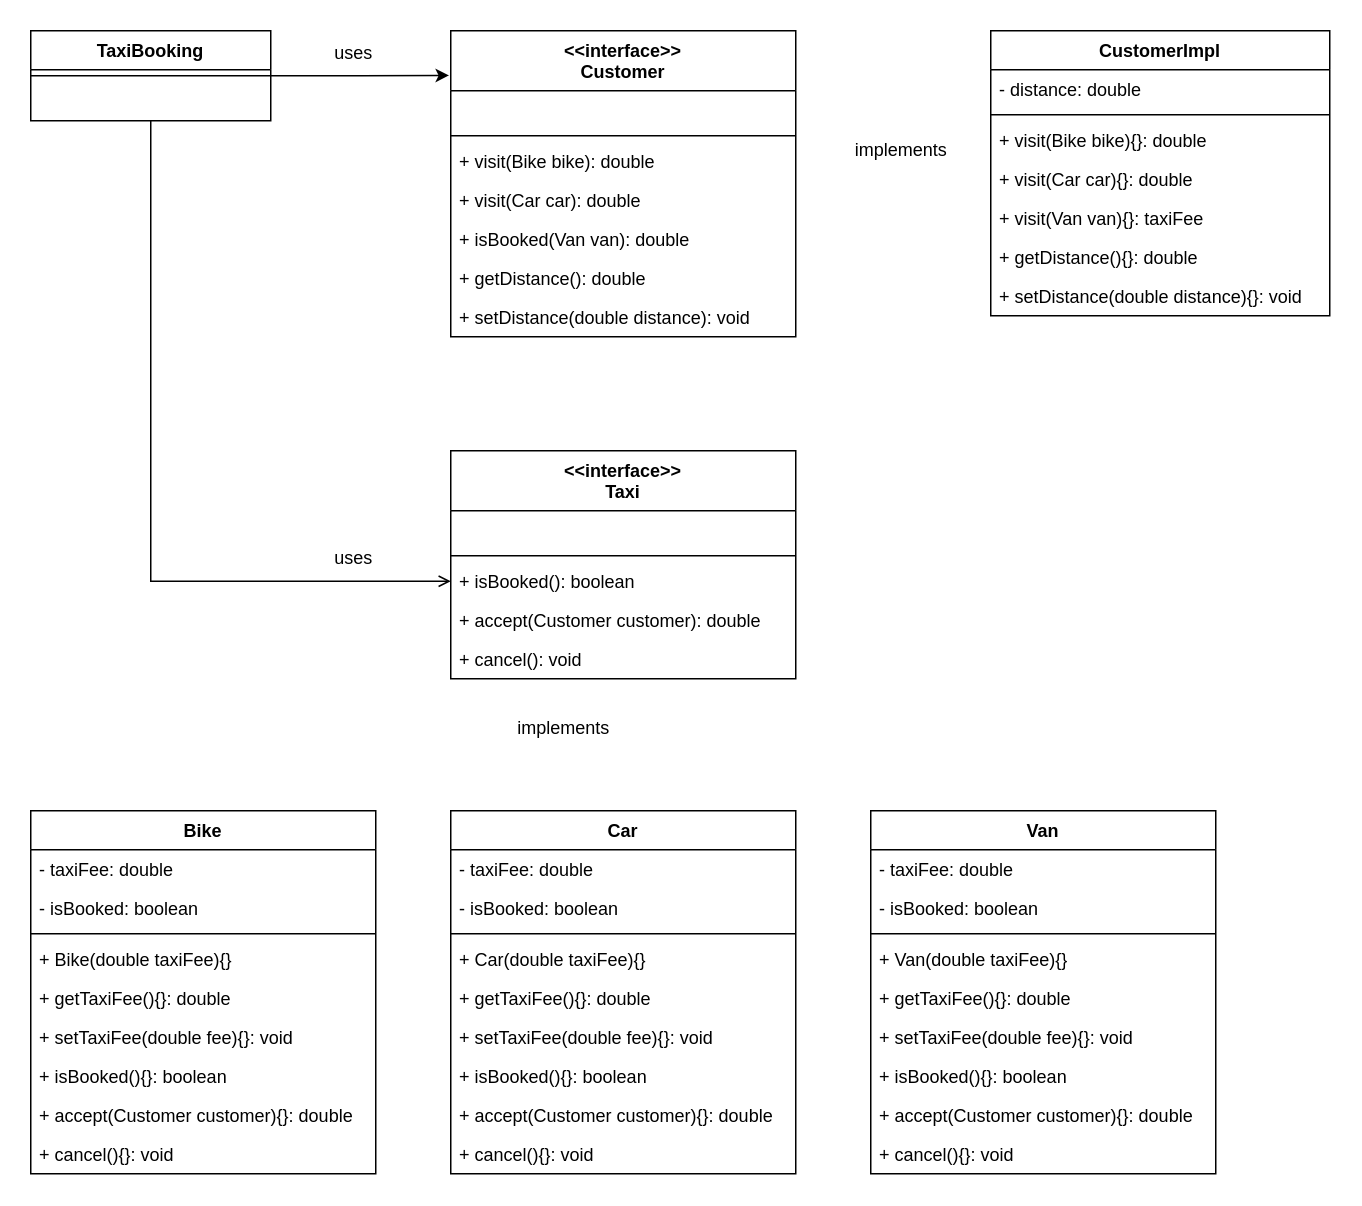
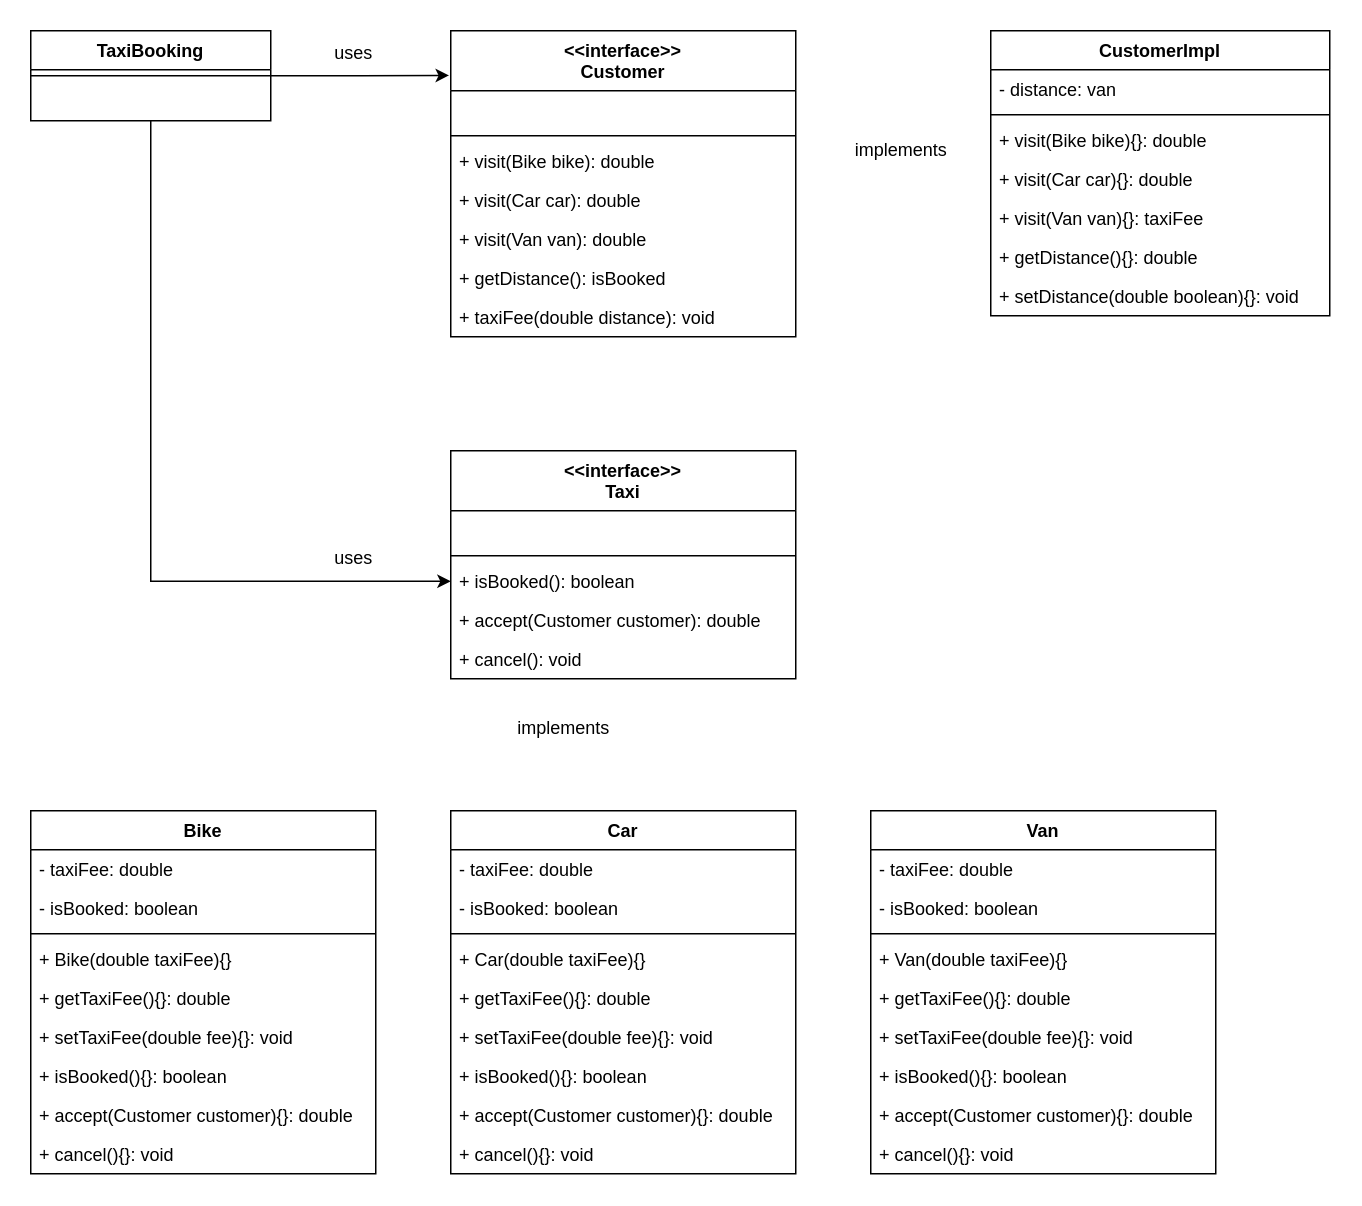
node "- distance: double": label "- distance: double" -> "- distance: van"
node "+ isBooked(Van van): double": label "+ isBooked(Van van): double" -> "+ visit(Van van): double"
node "+ getDistance(): double": label "+ getDistance(): double" -> "+ getDistance(): isBooked"
node "+ setDistance(double distance){}: void": label "+ setDistance(double distance){}: void" -> "+ setDistance(double boolean){}: void"
node "+ setDistance(double distance): void": label "+ setDistance(double distance): void" -> "+ taxiFee(double distance): void"
edge "TaxiBooking" -> "+ isBooked(): boolean": arrowhead open -> classic
